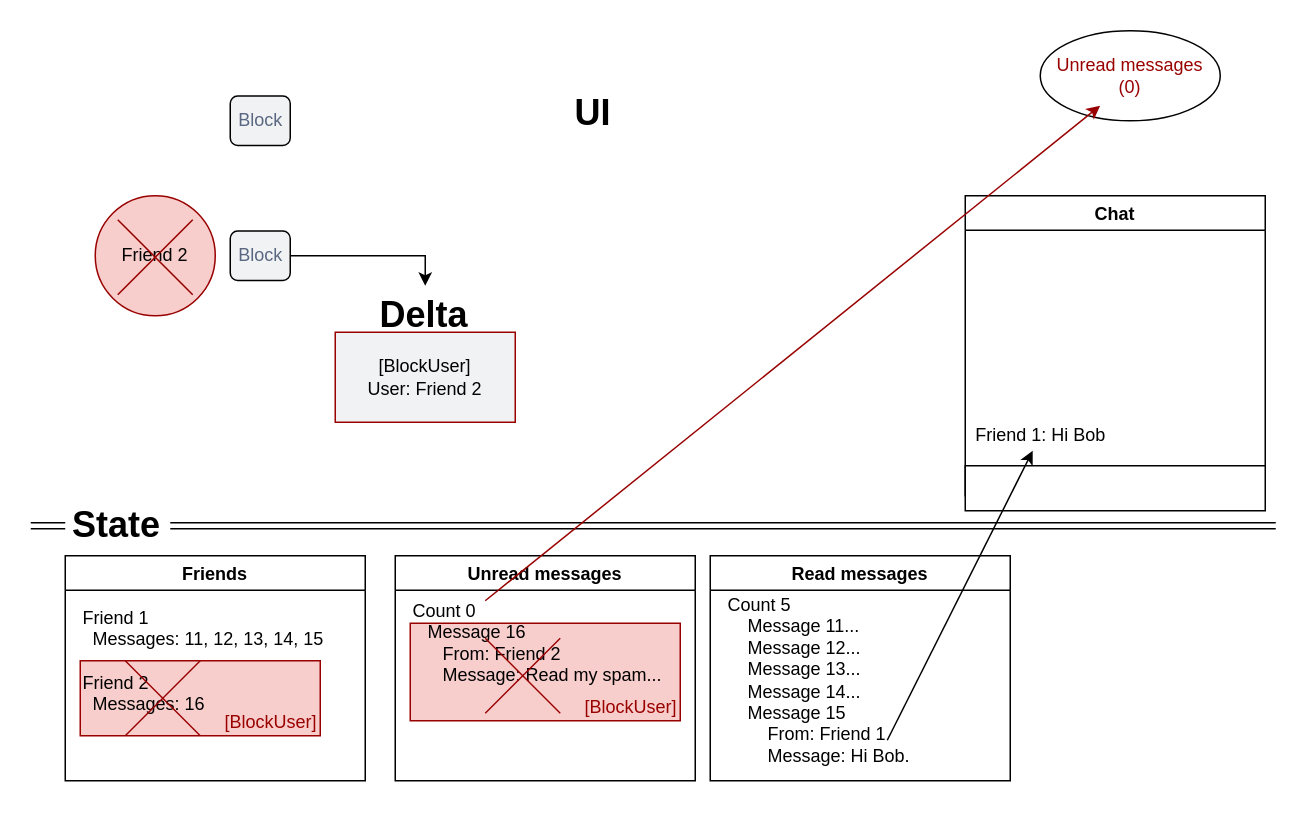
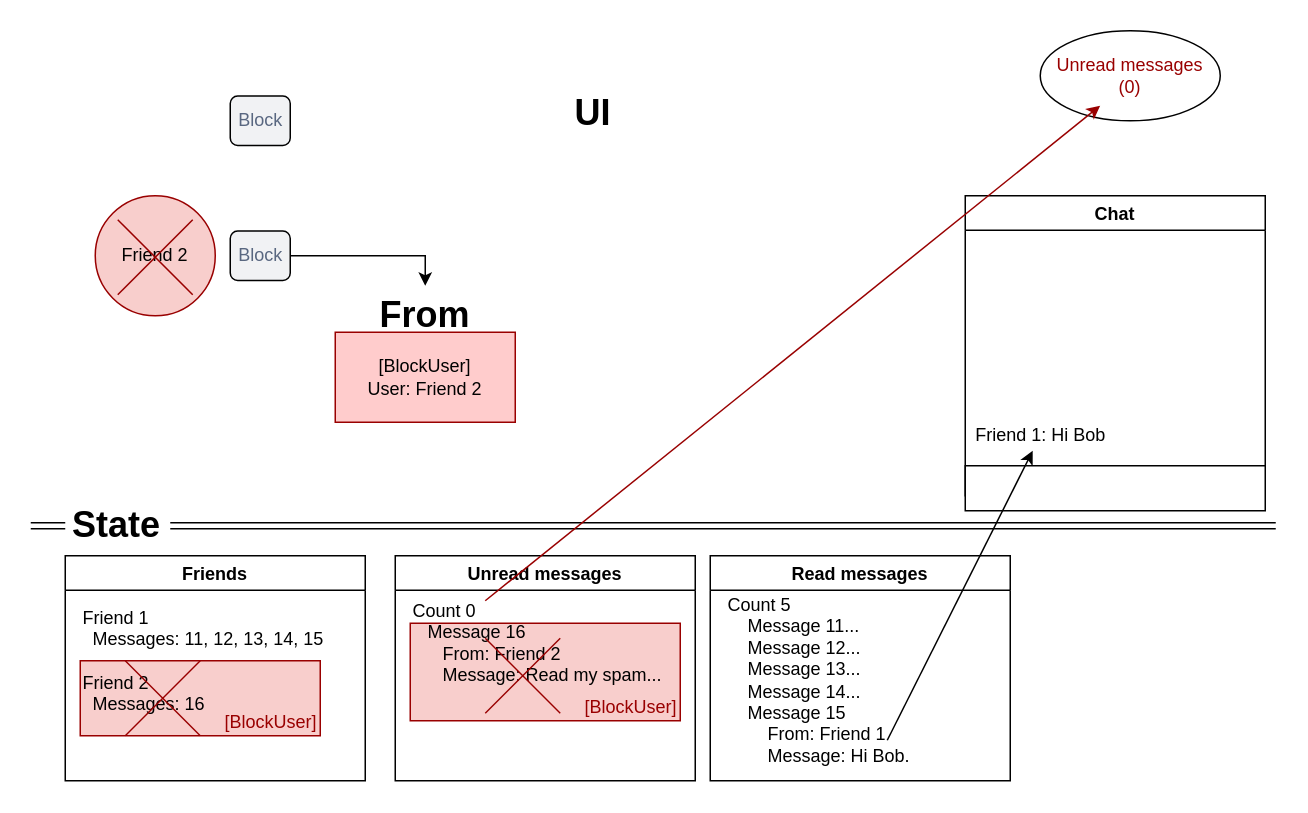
node "Delta": label "Delta" -> "From"
node "[BlockUser] User: Friend 2": fillcolor #f1f2f4 -> #ffcccc
